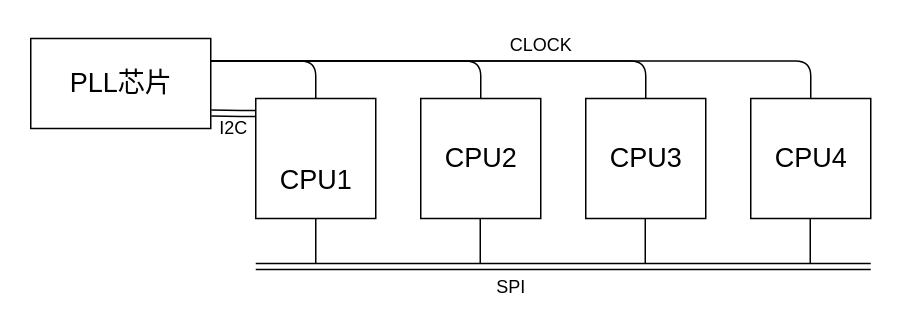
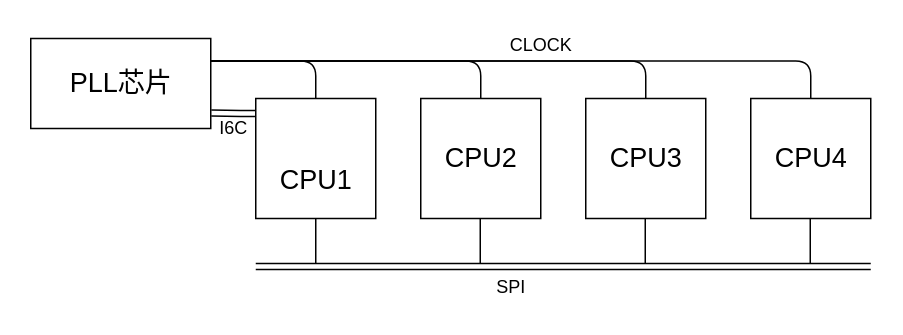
node "I2C": label "I2C" -> "I6C"
